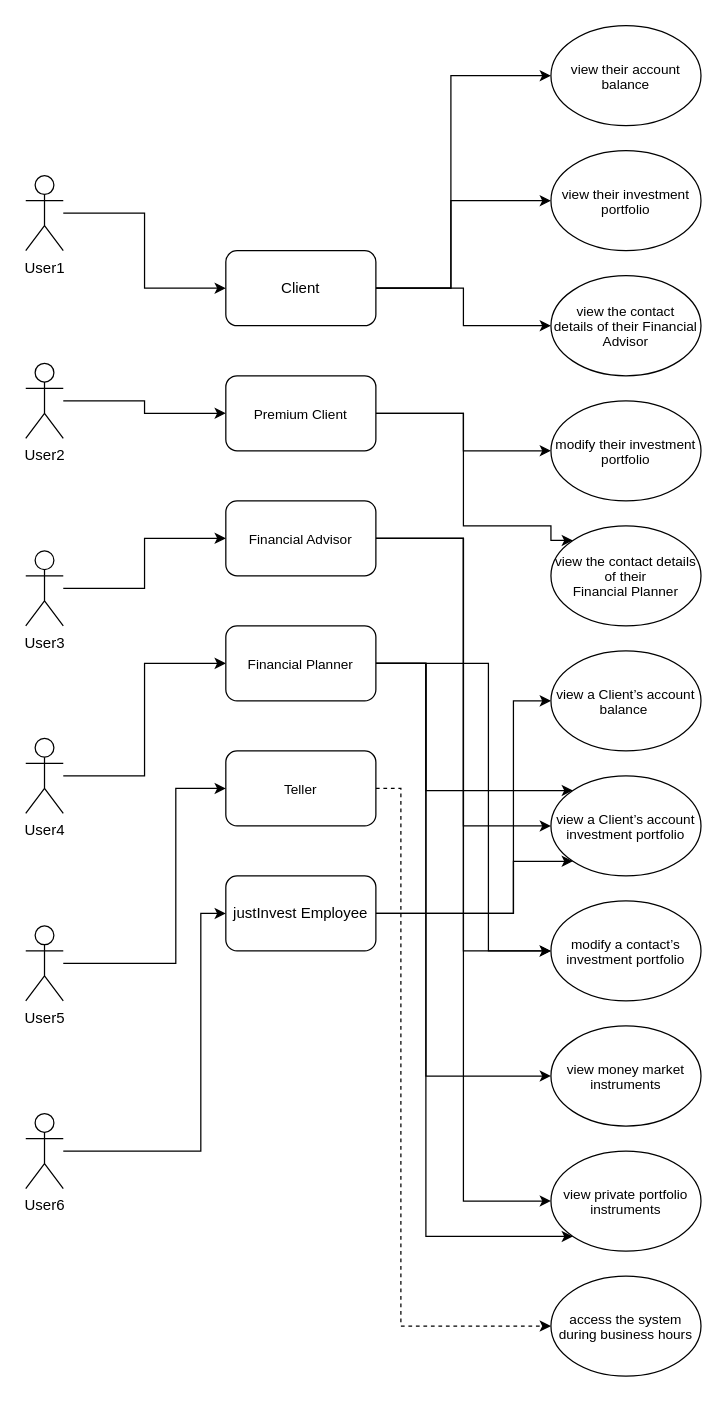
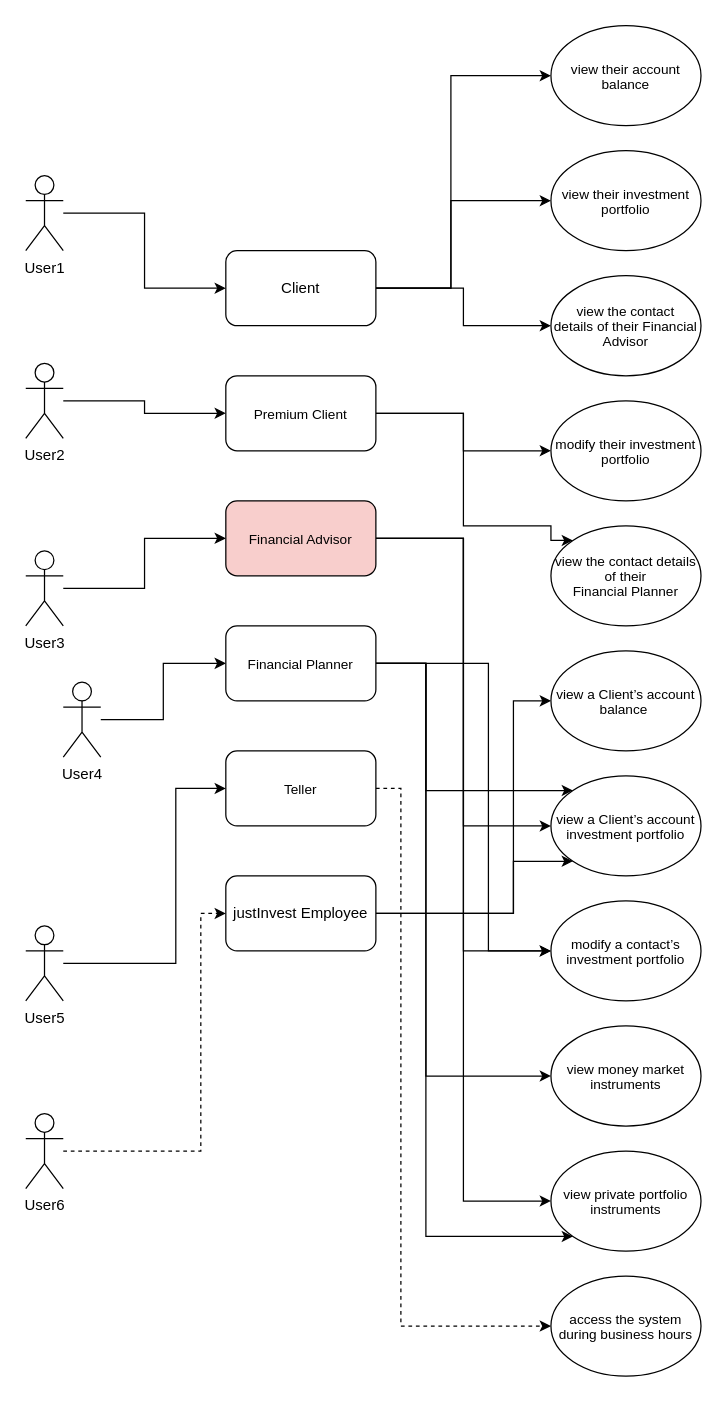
node "Financial Advisor": fillcolor #ffffff -> #f8cecc
node "User4": moved (44, 776) -> (82, 719)
edge "User6" -> "justInvest Employee": style solid -> dashed
